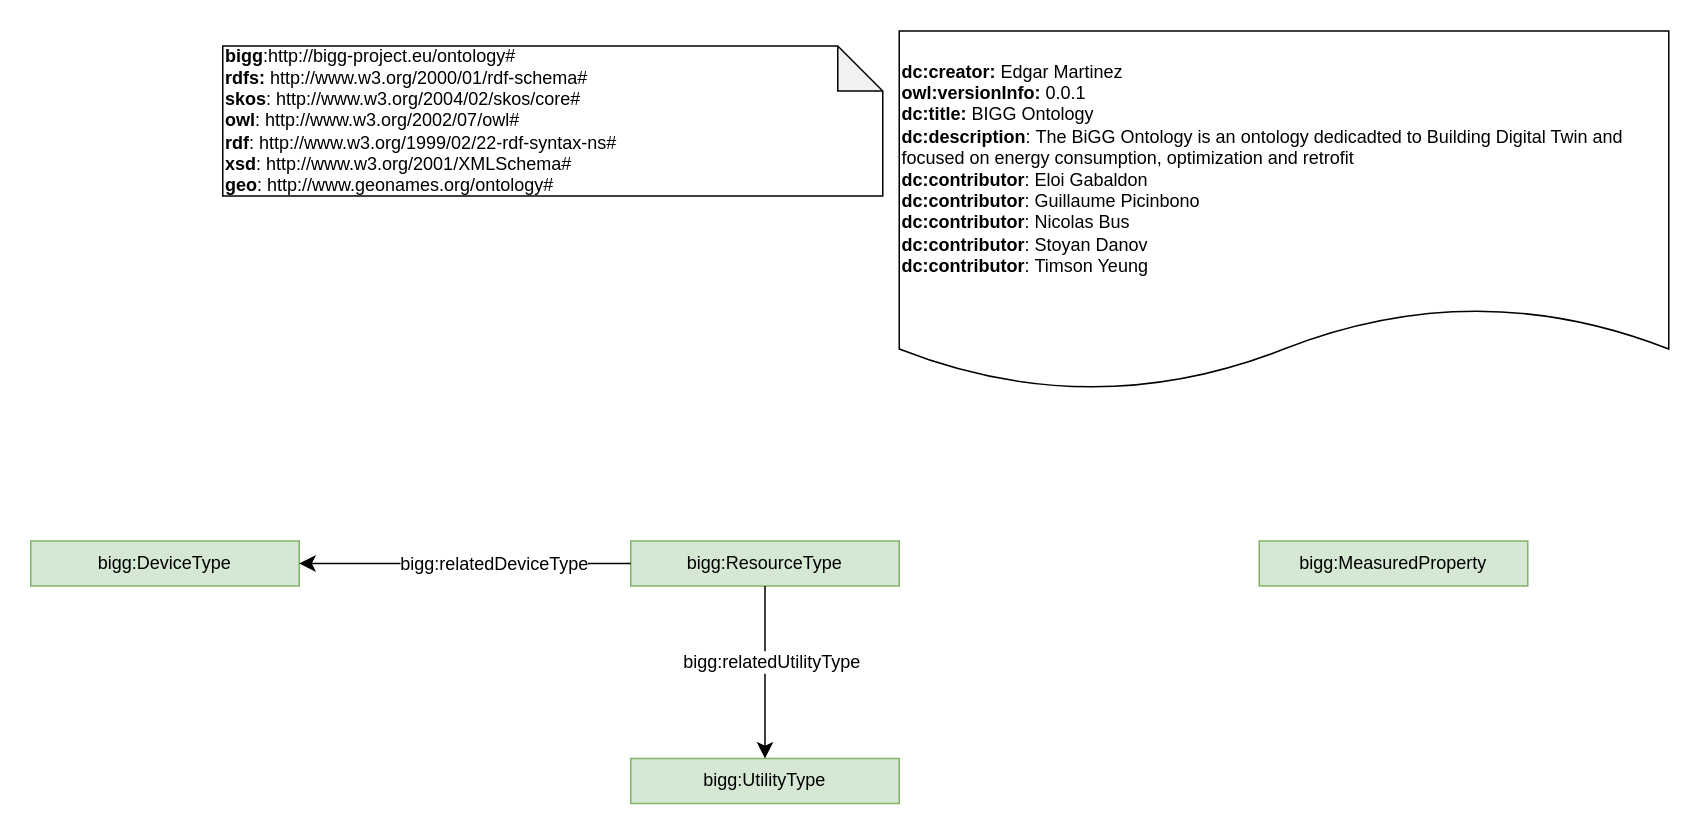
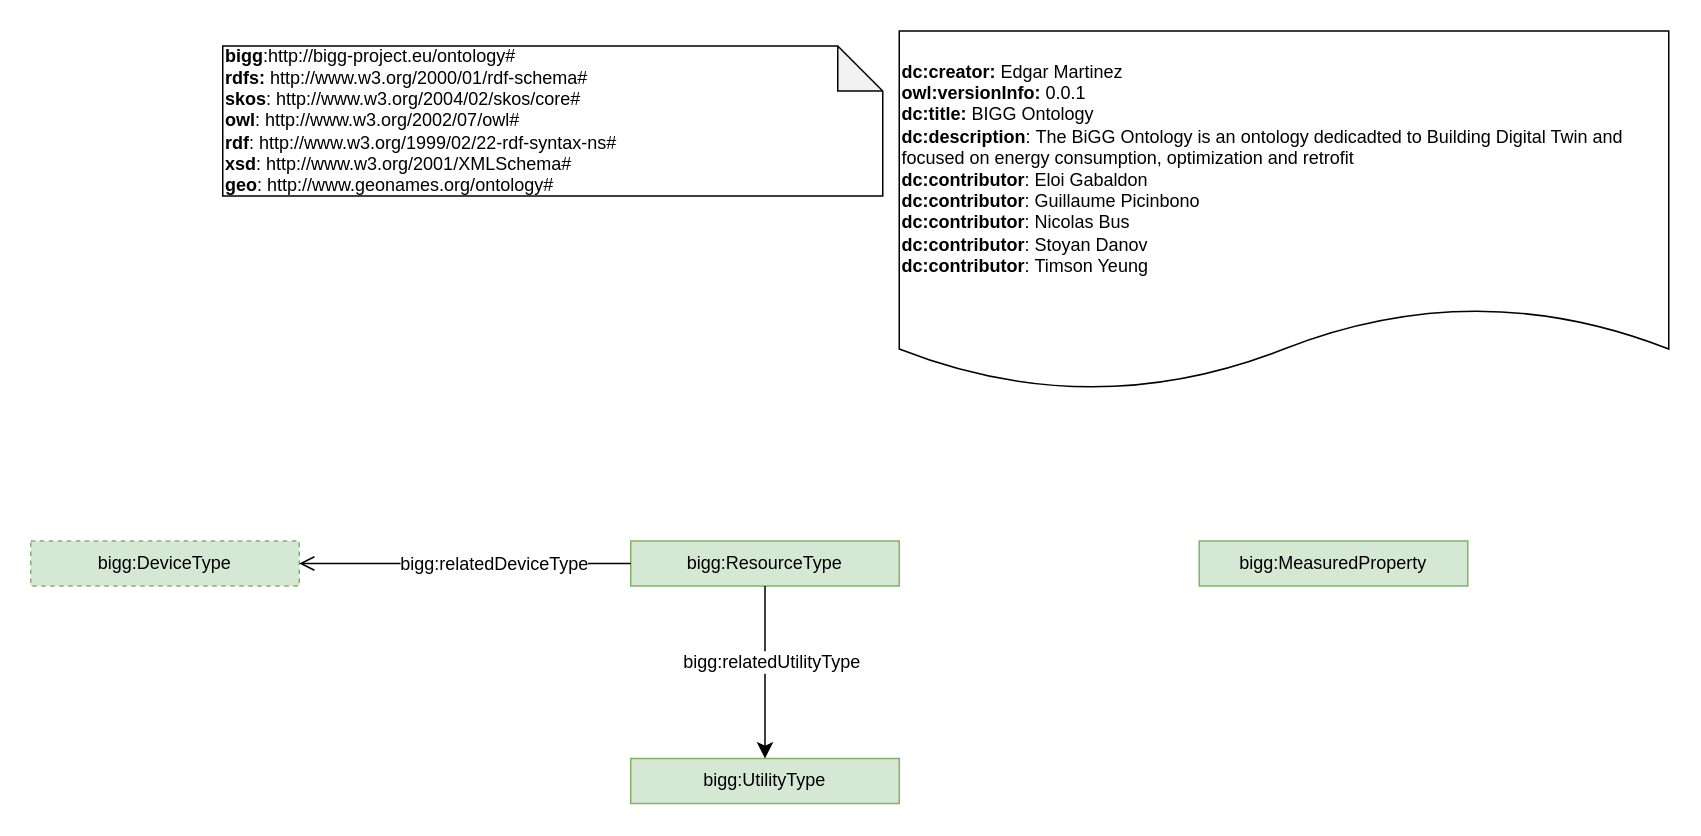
node "bigg:DeviceType": style solid -> dashed
edge "bigg:ResourceType" -> "bigg:DeviceType": arrowhead classic -> open
node "bigg:MeasuredProperty": moved (1394, 563) -> (1334, 563)
